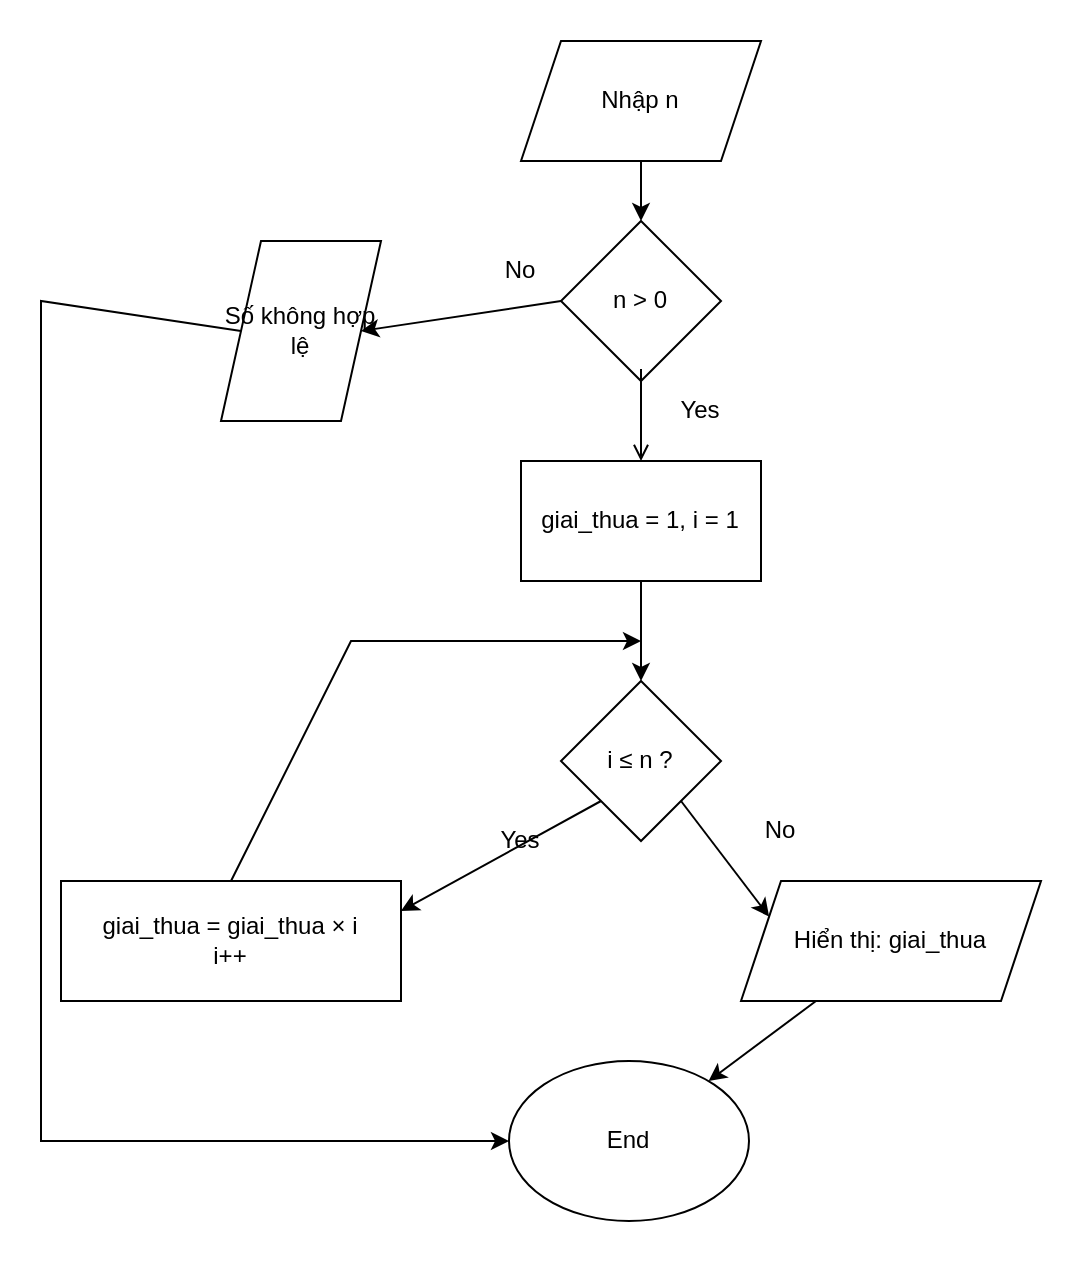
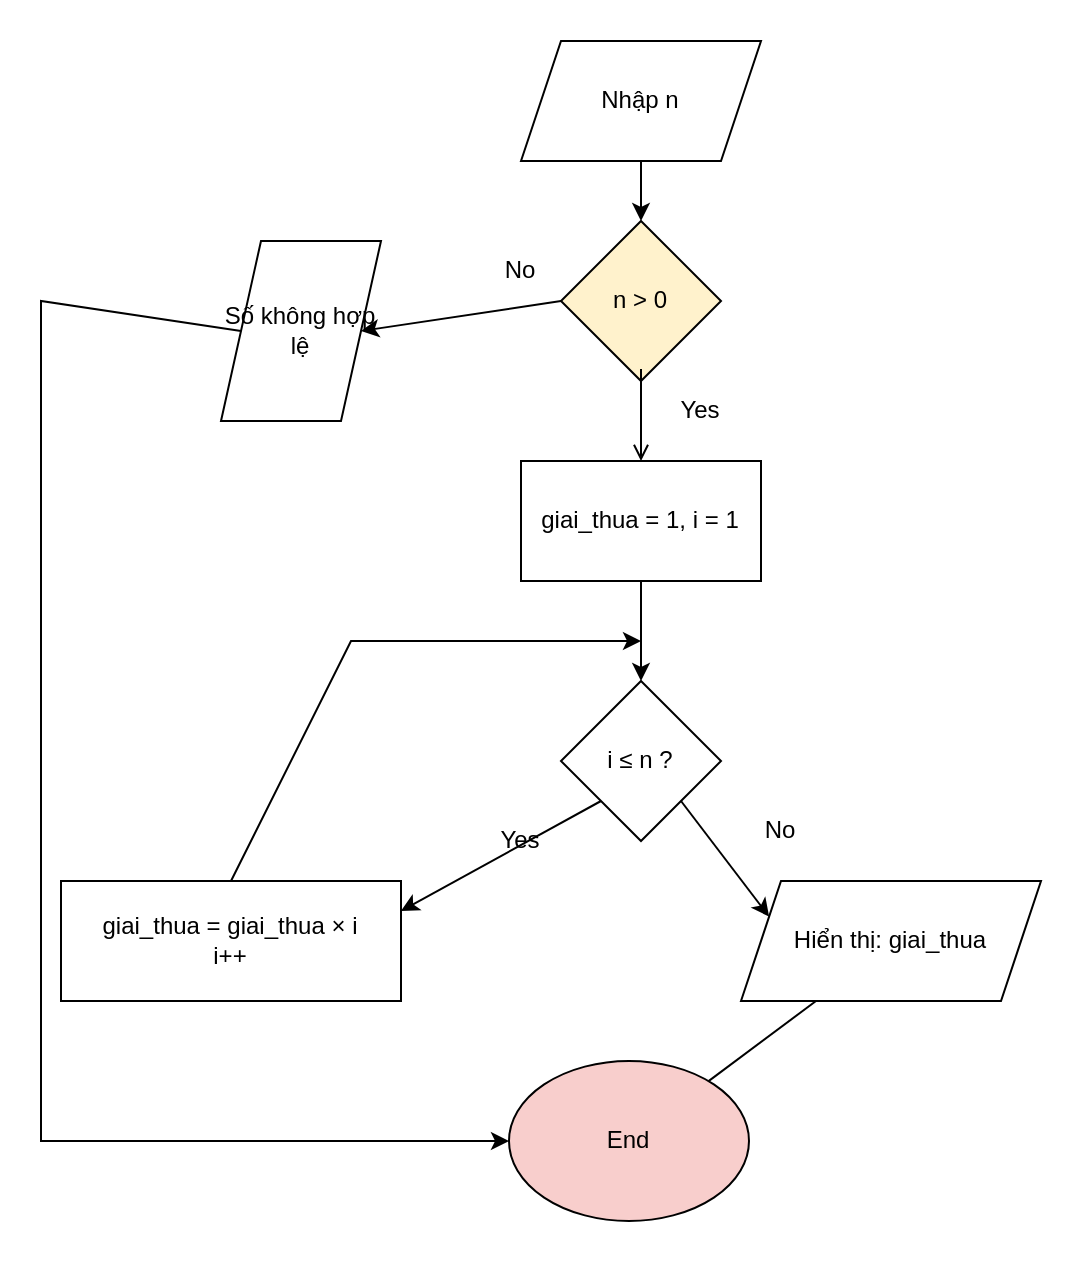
node "n > 0": fillcolor #ffffff -> #fff2cc
edge "Hiển thị: giai_thua" -> "End": arrowhead classic -> none
node "End": fillcolor #ffffff -> #f8cecc
